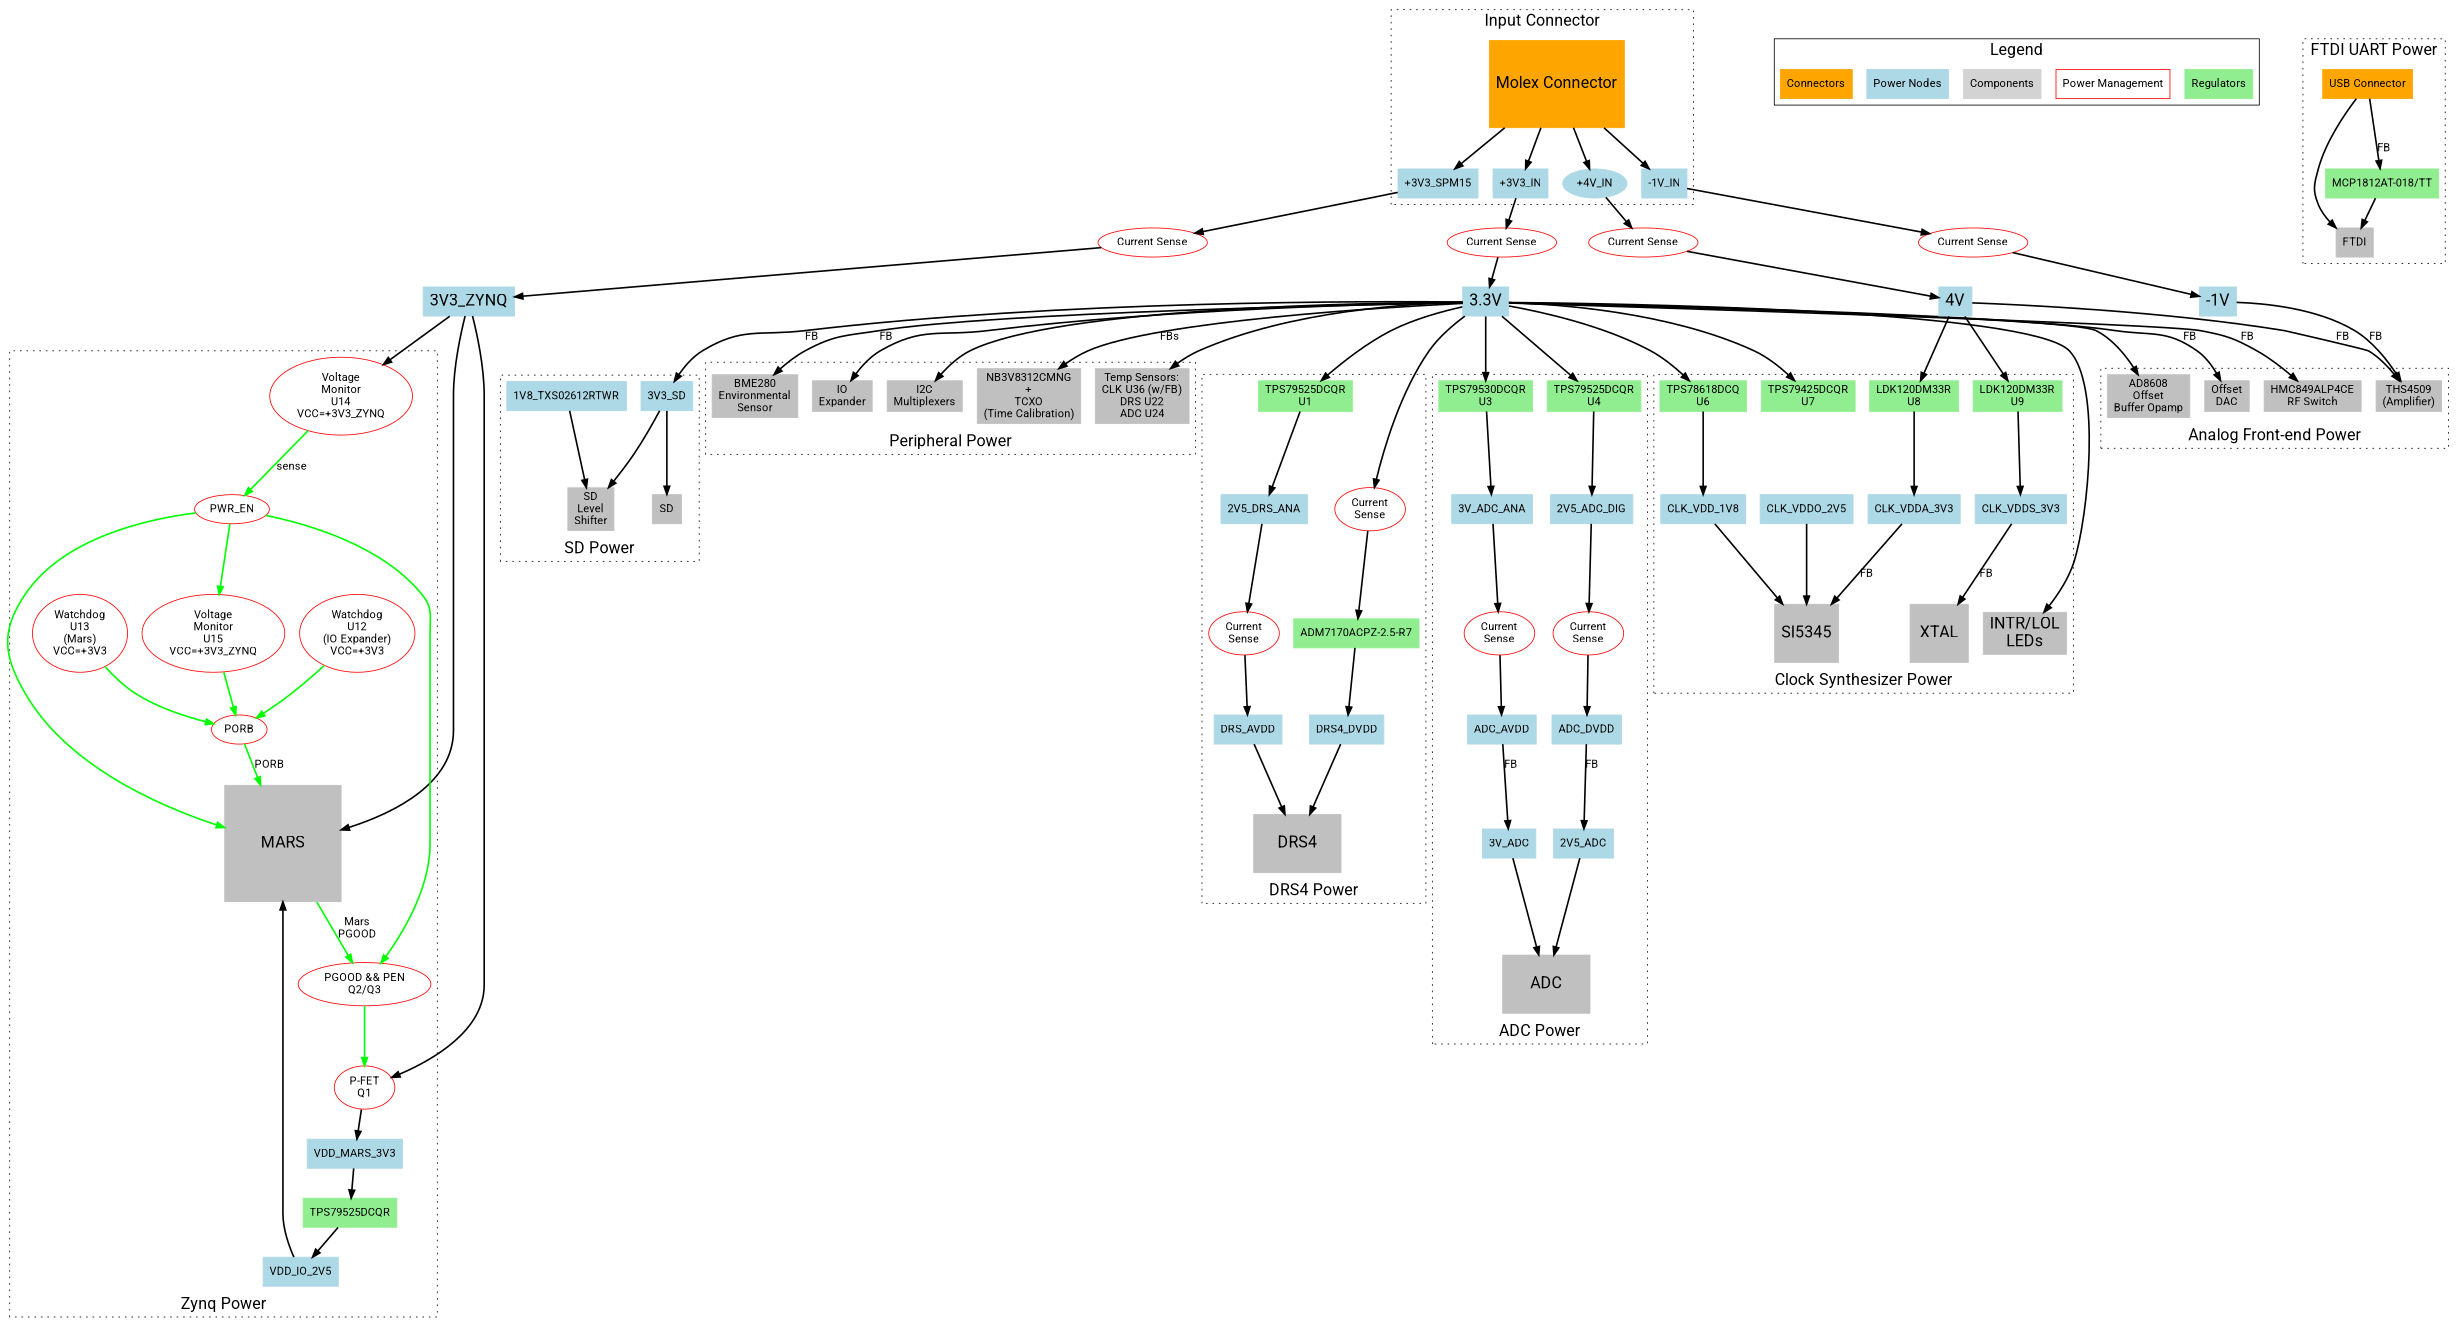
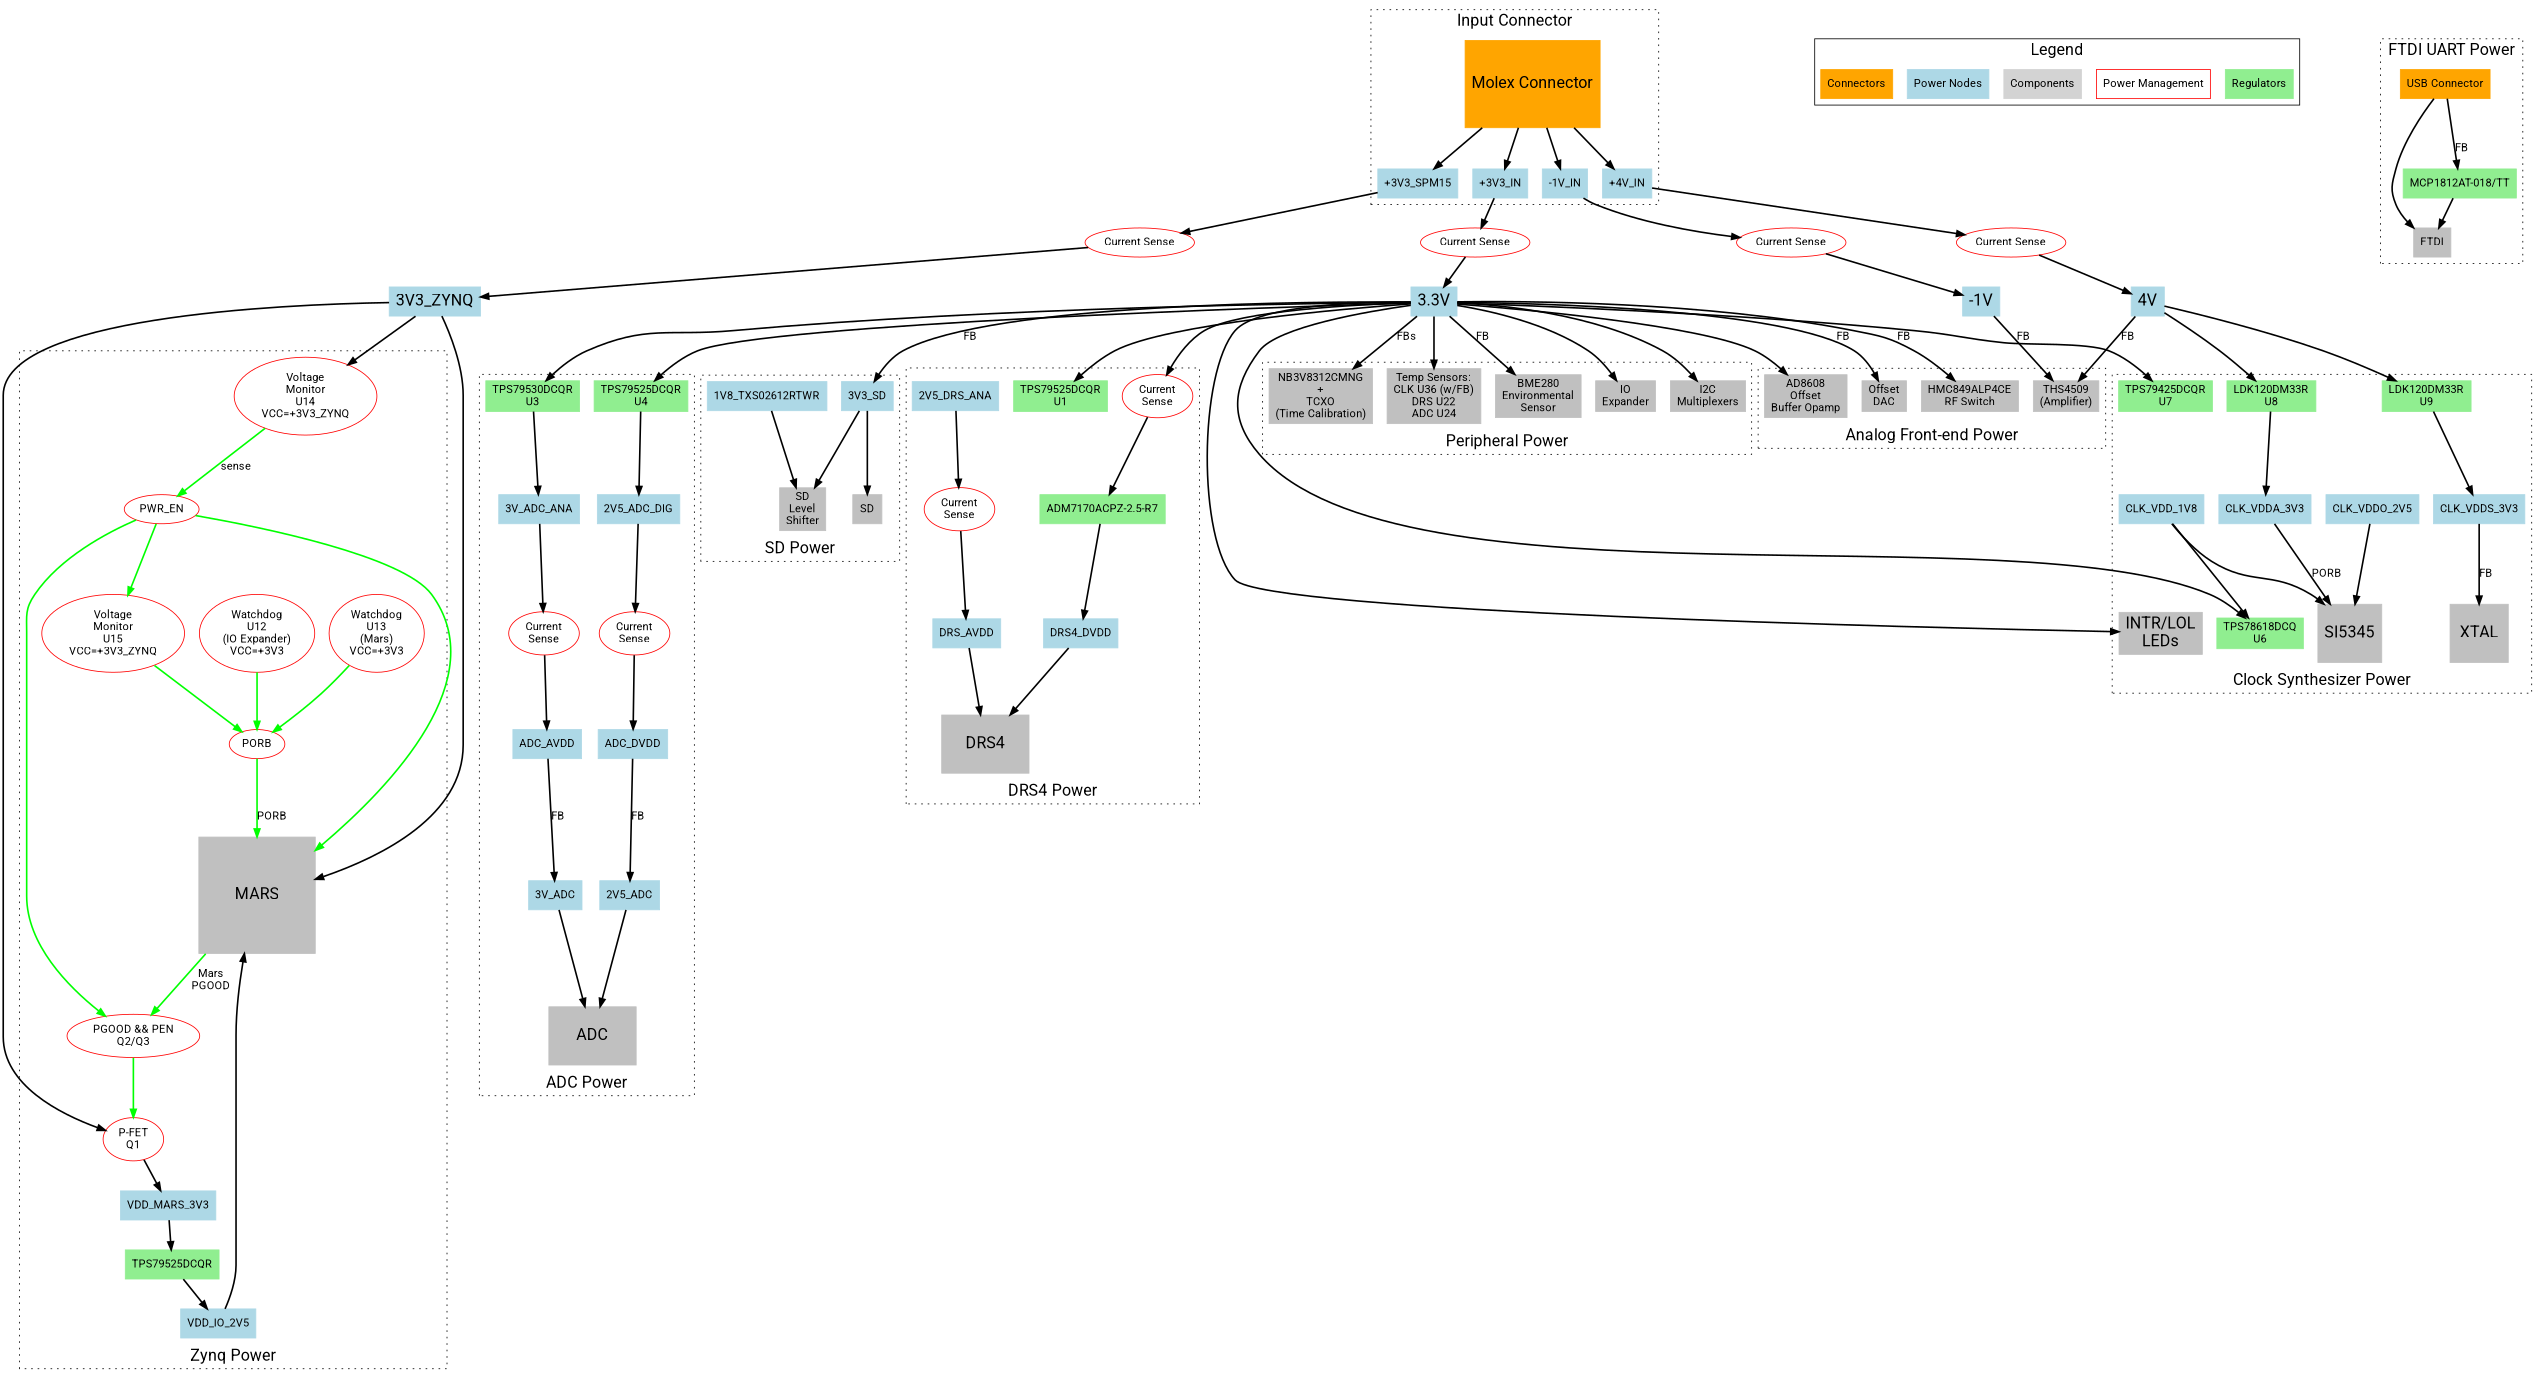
node "+4V_IN": shape ellipse -> box
edge "TPS79525DCQR U1" -> "2V5_DRS_ANA": removed
edge "TPS78618DCQ U6" -> "CLK_VDD_1V8": reversed
edge "CLK_VDDA_3V3" -> "SI5345": label "FB" -> "PORB"
